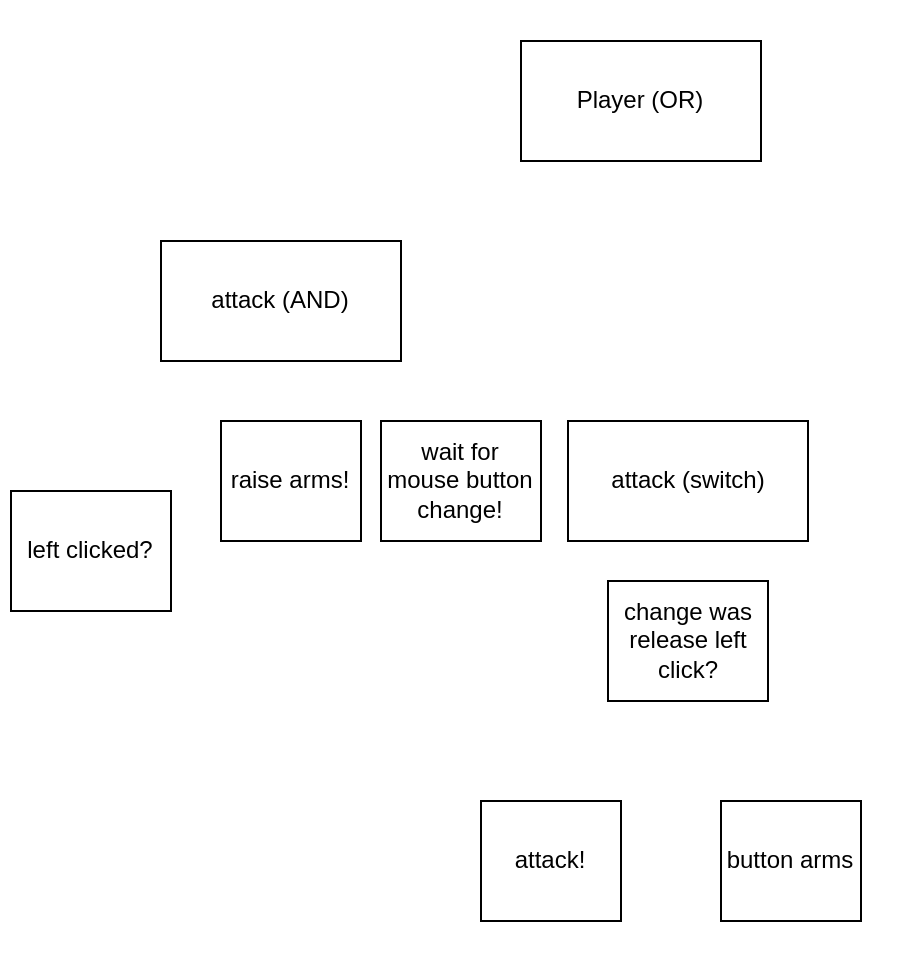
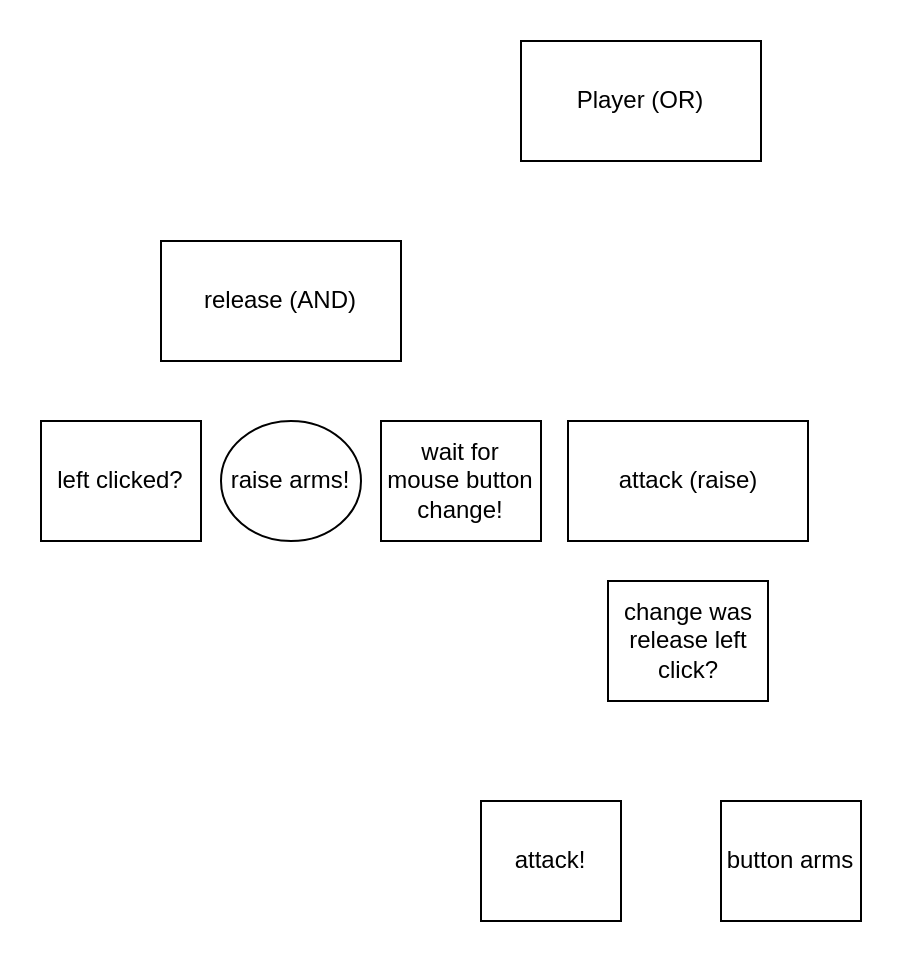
node "attack (AND)": label "attack (AND)" -> "release (AND)"
node "raise arms!": shape rectangle -> ellipse
node "attack (switch)": label "attack (switch)" -> "attack (raise)"
node "left clicked?": moved (91, 551) -> (121, 481)
